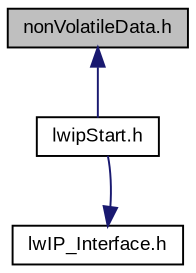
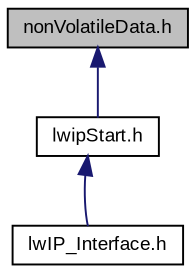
edge "lwipStart.h" -> "lwIP_Interface.h": reversed
